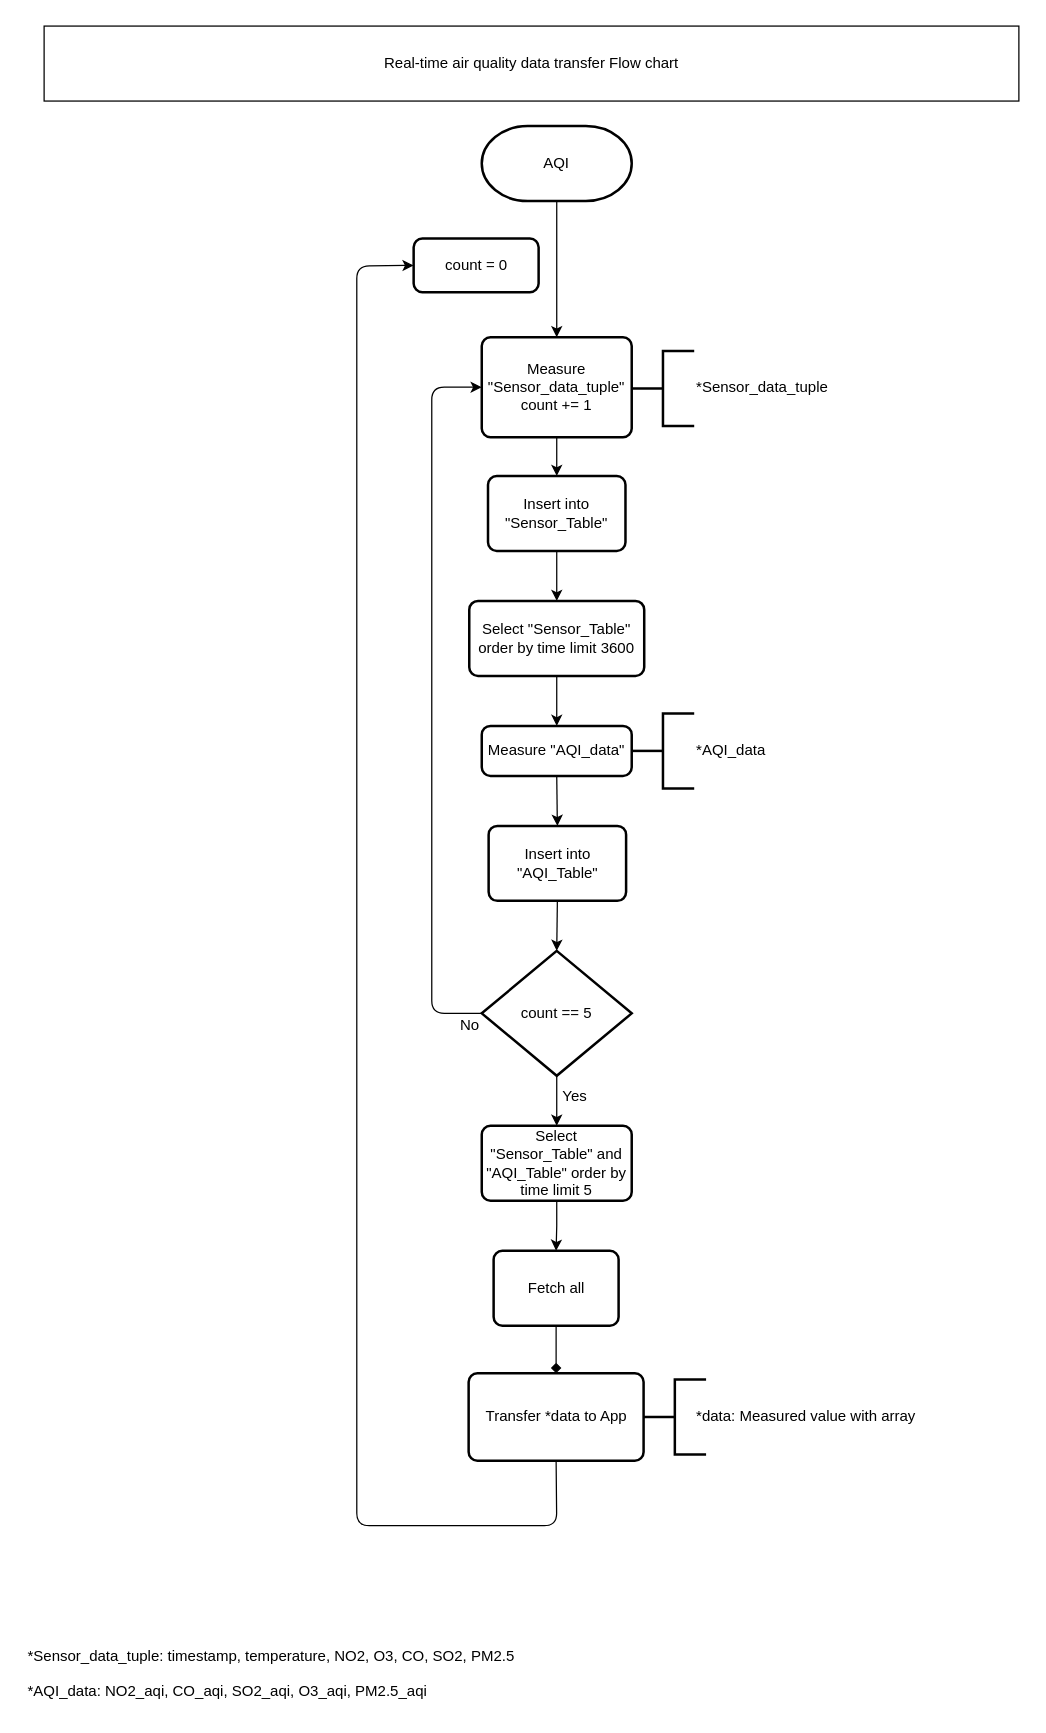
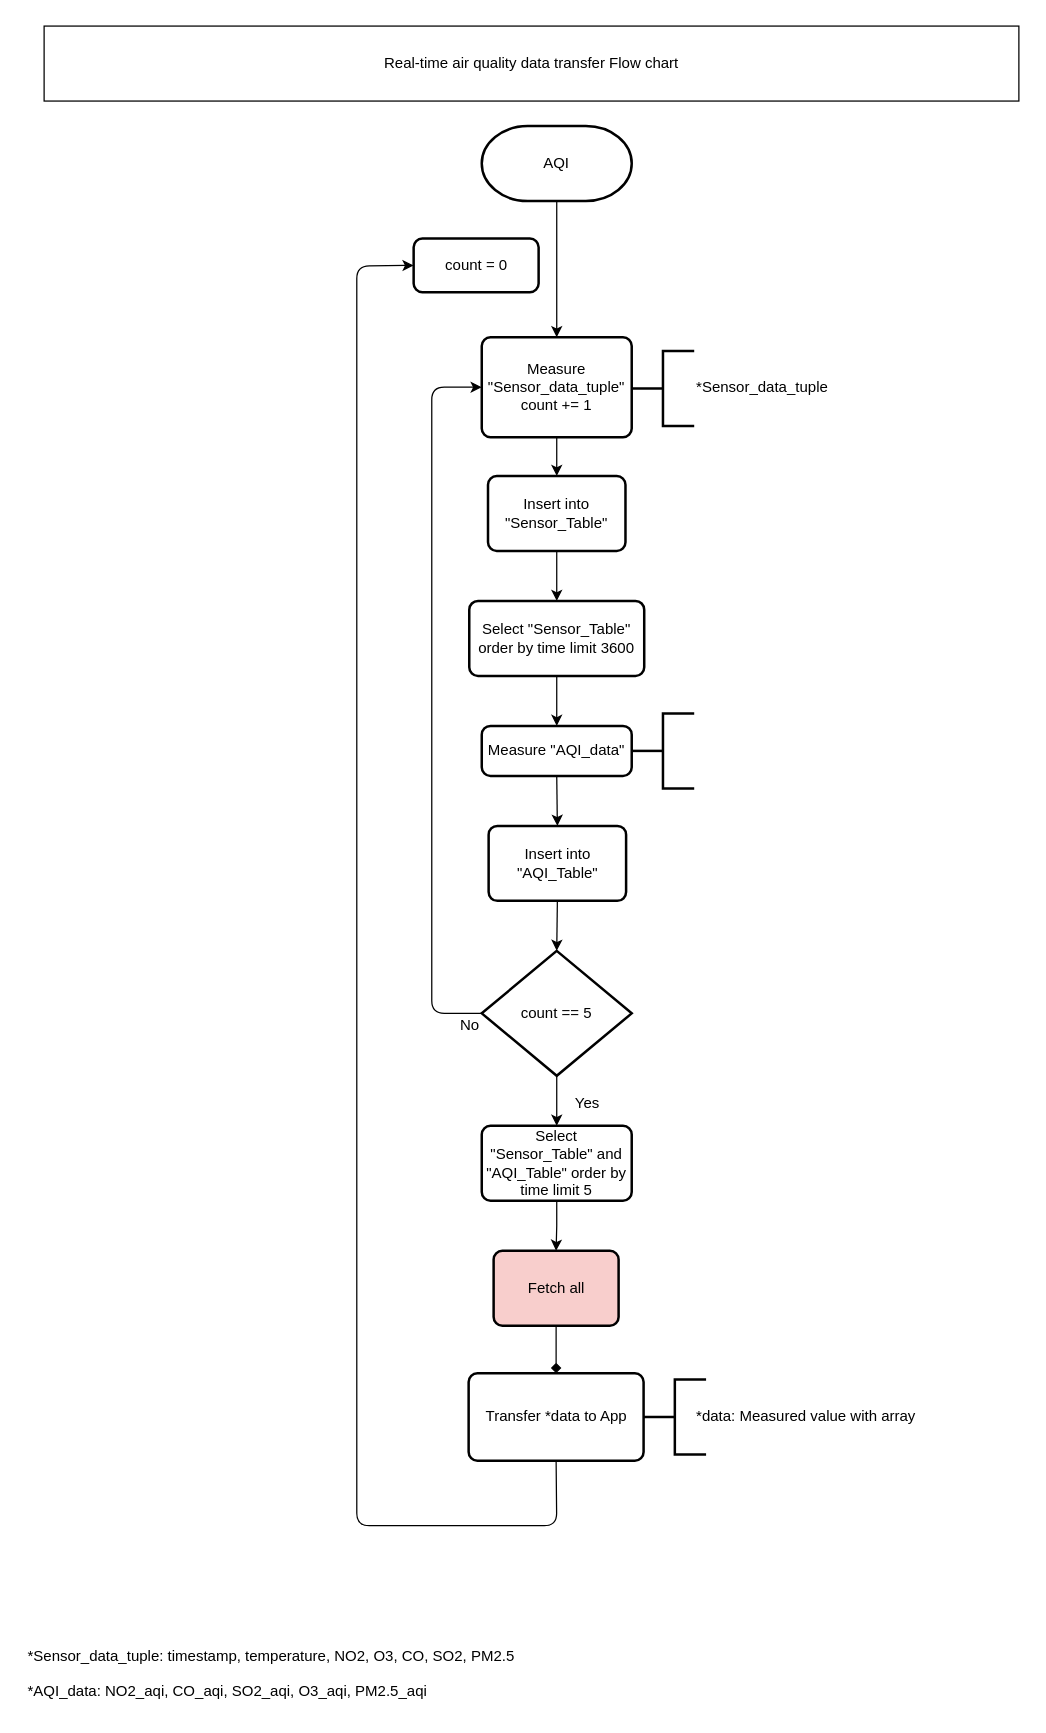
node "*AQI_data": removed
node "Yes": moved (579, 1097) -> (592, 1103)
node "Fetch all": fillcolor #ffffff -> #f8cecc
